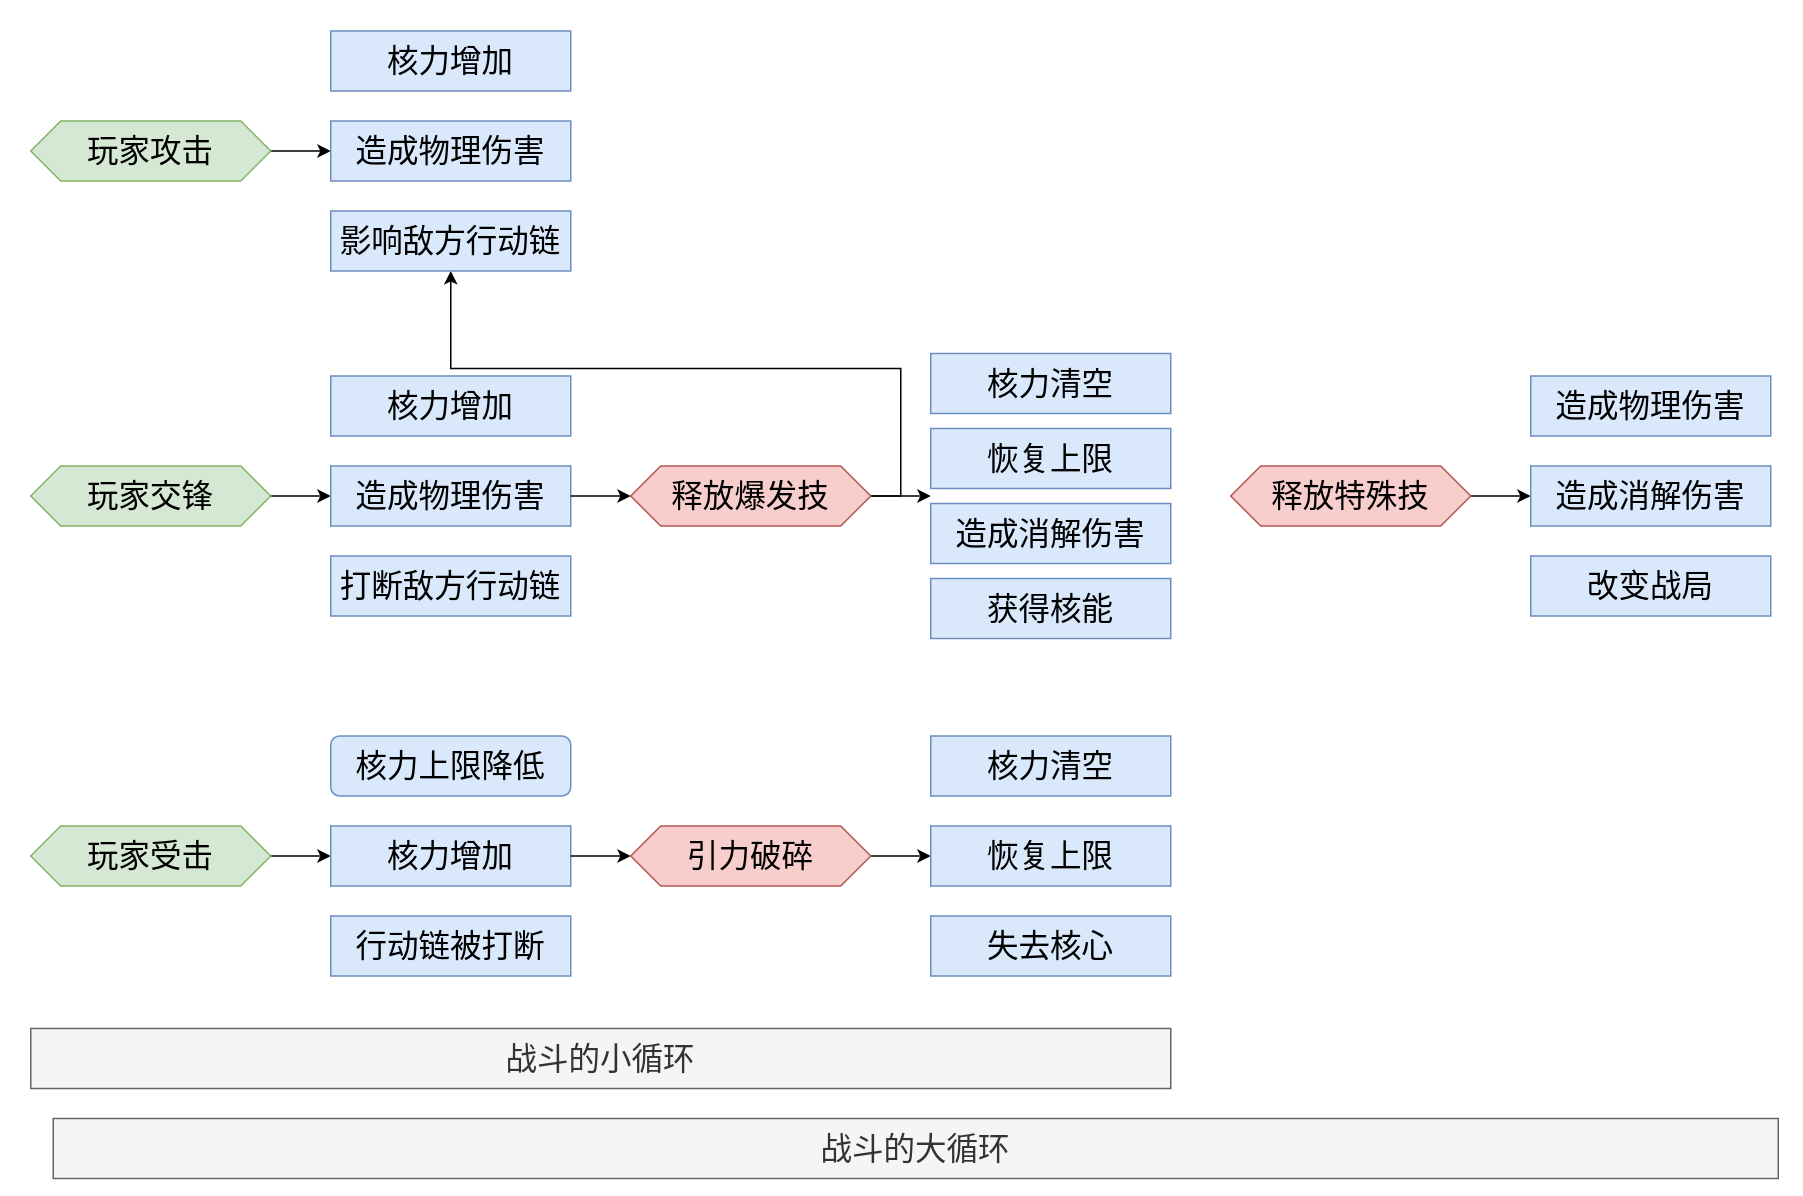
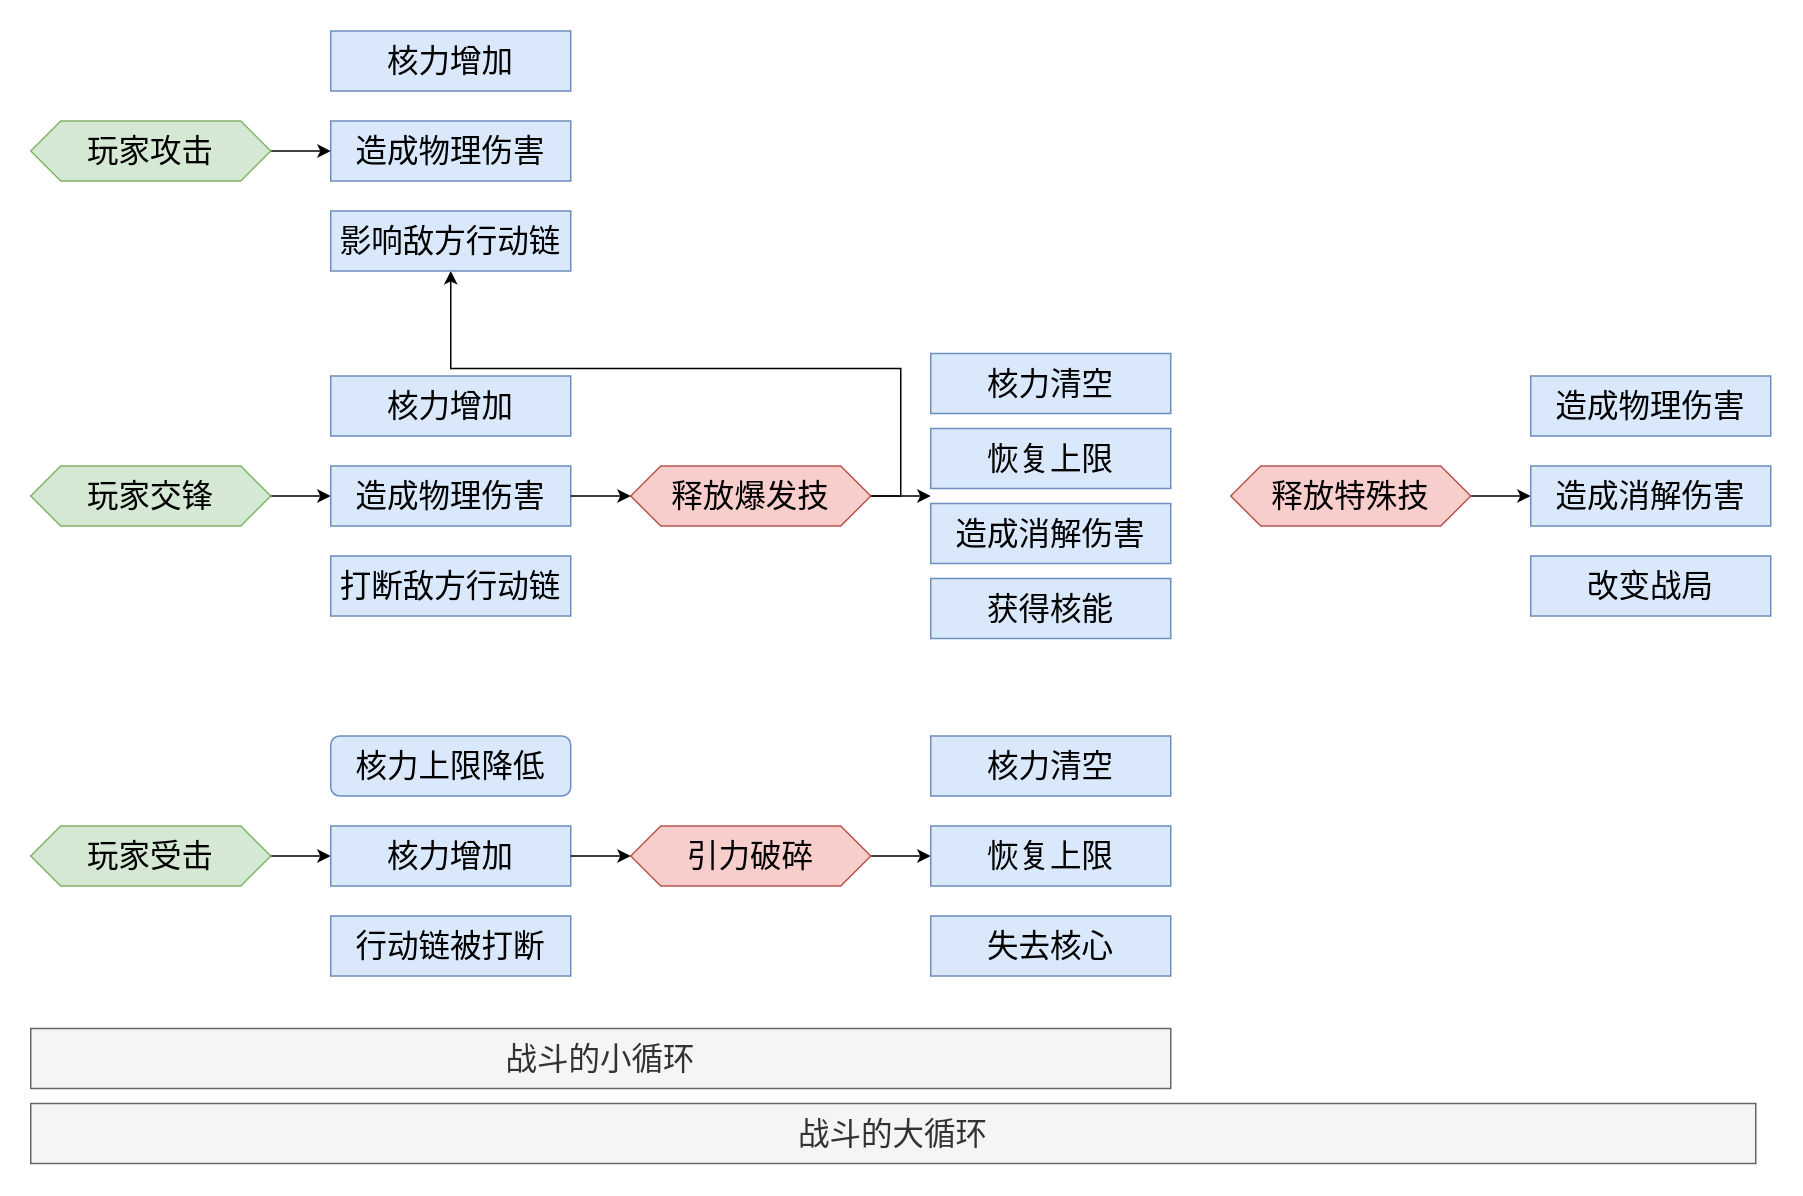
node "战斗的大循环": moved (916, 1148) -> (893, 1133)
